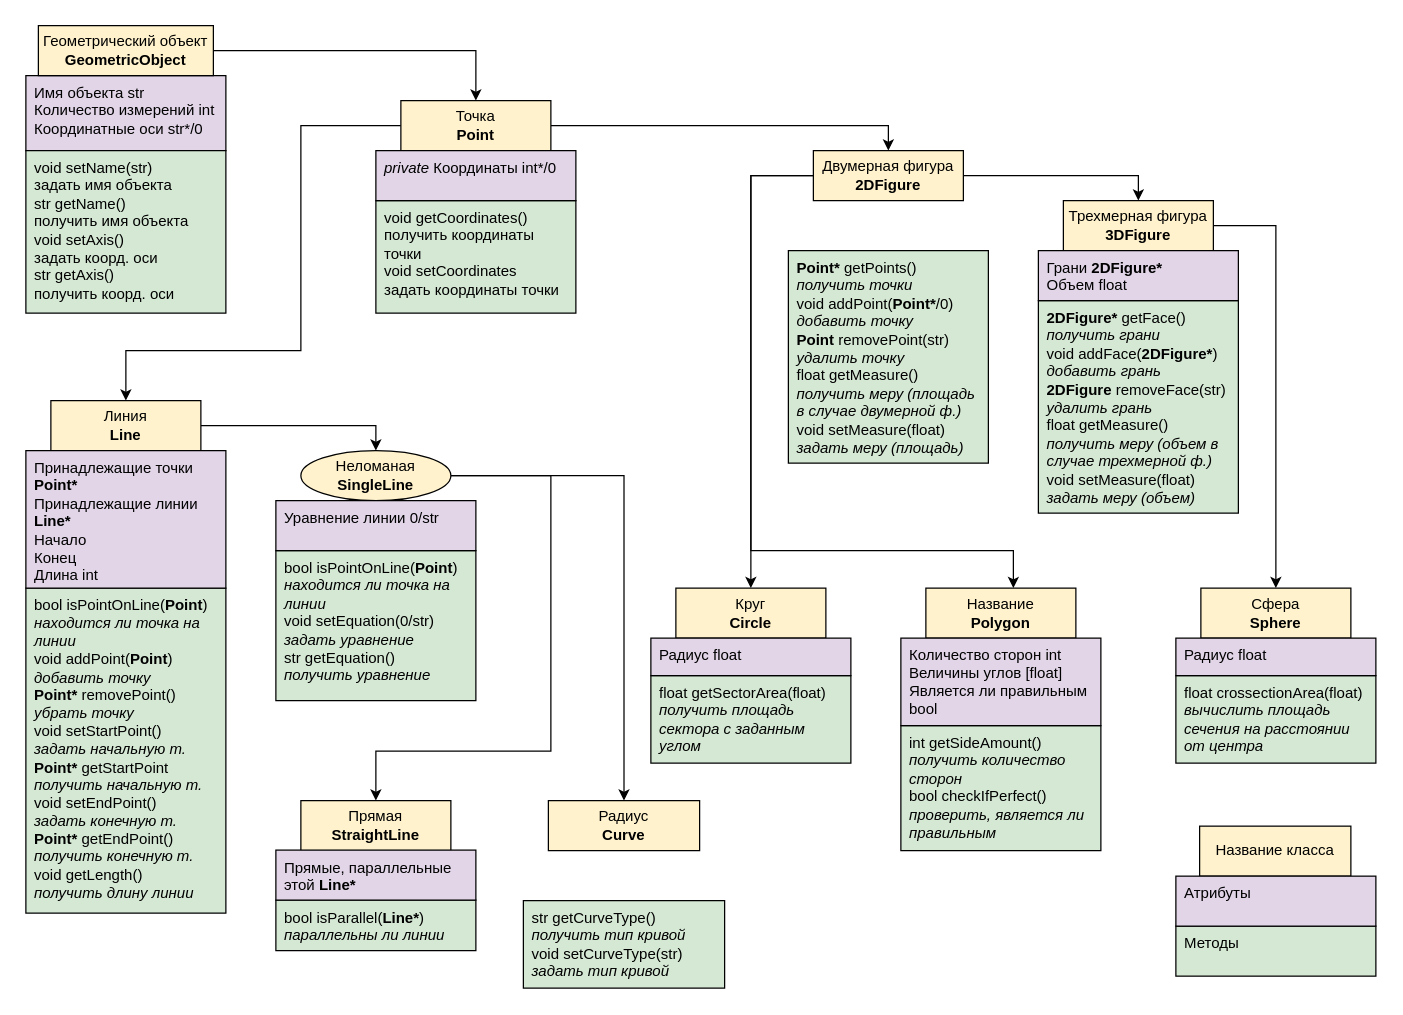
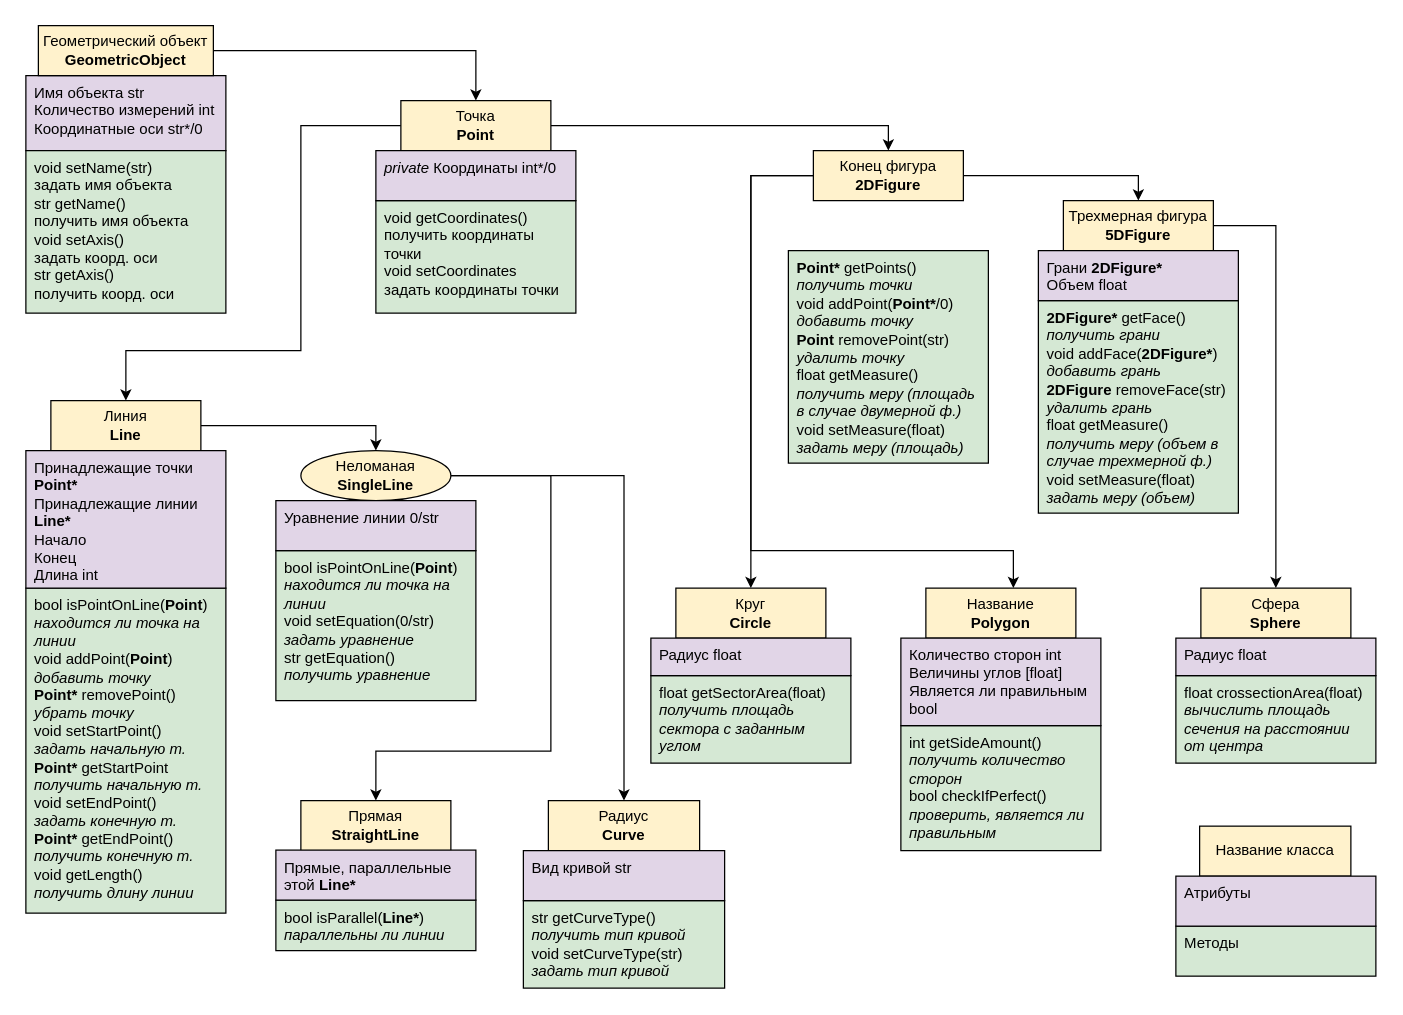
node "Двумерная фигура 2DFigure": label "Двумерная фигура 2DFigure" -> "Конец фигура 2DFigure"
node "Трехмерная фигура 3DFigure": label "Трехмерная фигура 3DFigure" -> "Трехмерная фигура 5DFigure"
node "Вид кривой str": added
